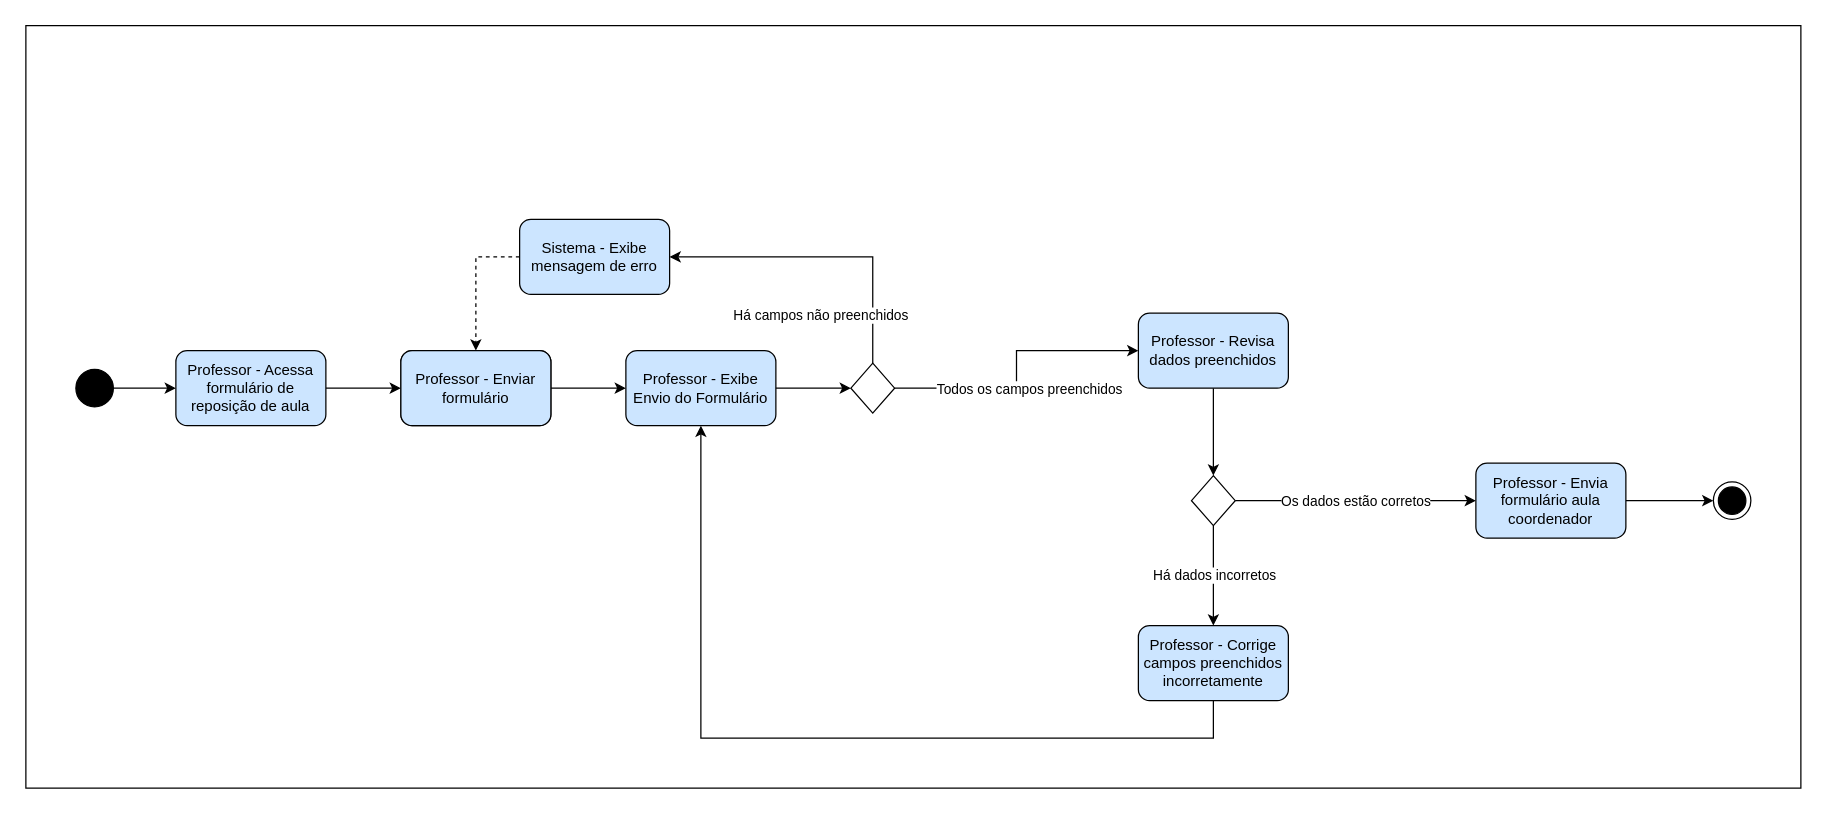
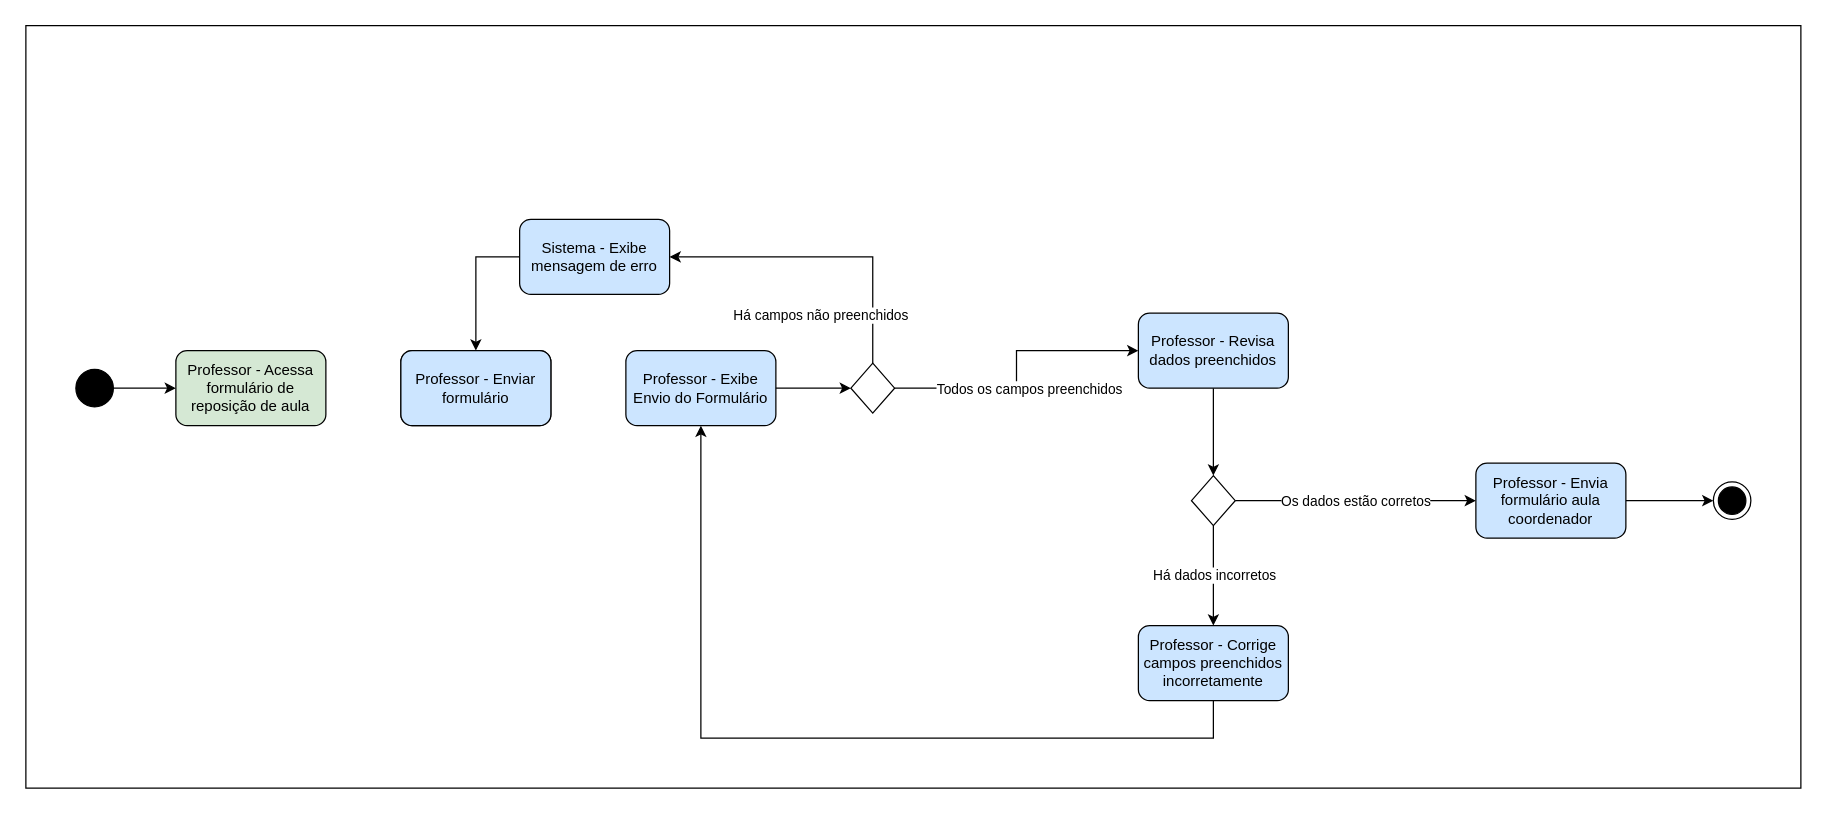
edge "Sistema - Exibe mensagem de erro" -> "Professor - Enviar formulário": style dashed -> solid
node "Professor - Acessa formulário de reposição de aula": fillcolor #cce5ff -> #d5e8d4
edge "Professor - Acessa formulário de reposição de aula" -> "Professor - Enviar formulário": removed
edge "Professor - Enviar formulário" -> "Professor - Exibe Envio do Formulário": removed
